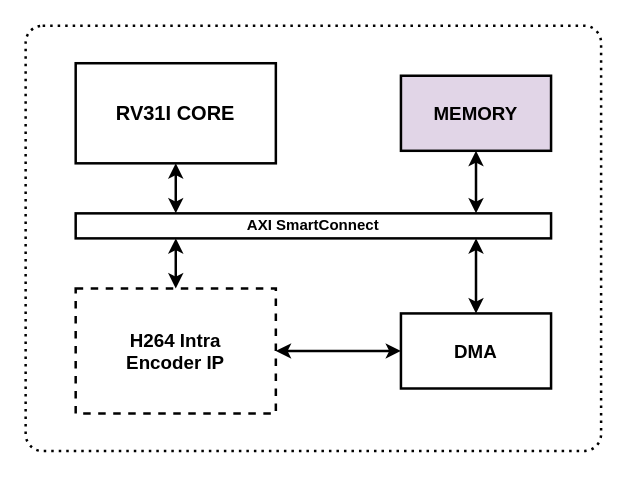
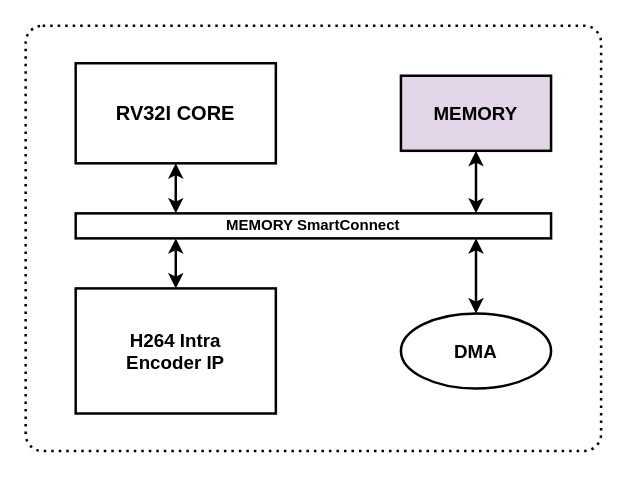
node "RV31I CORE": label "RV31I CORE" -> "RV32I CORE"
node "AXI SmartConnect": label "AXI SmartConnect" -> "MEMORY SmartConnect"
node "H264 Intra Encoder IP": style dashed -> solid
edge "H264 Intra Encoder IP" -- "DMA": removed
node "DMA": shape rectangle -> ellipse
